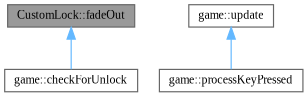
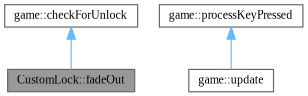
edge "game::checkForUnlock" -> "CustomLock::fadeOut": reversed
edge "game::processKeyPressed" -> "game::update": reversed
